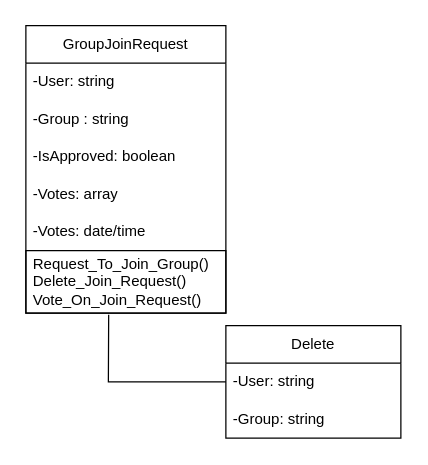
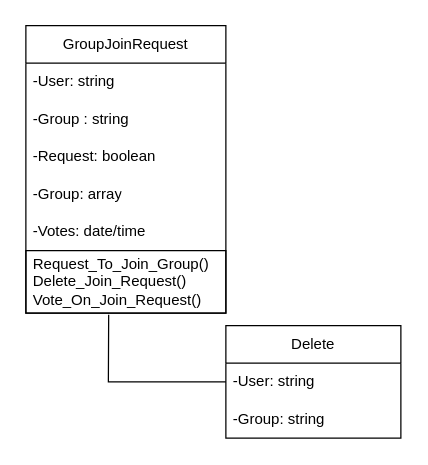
node "-IsApproved: boolean": label "-IsApproved: boolean" -> "-Request: boolean"
node "-Votes: array": label "-Votes: array" -> "-Group: array"
